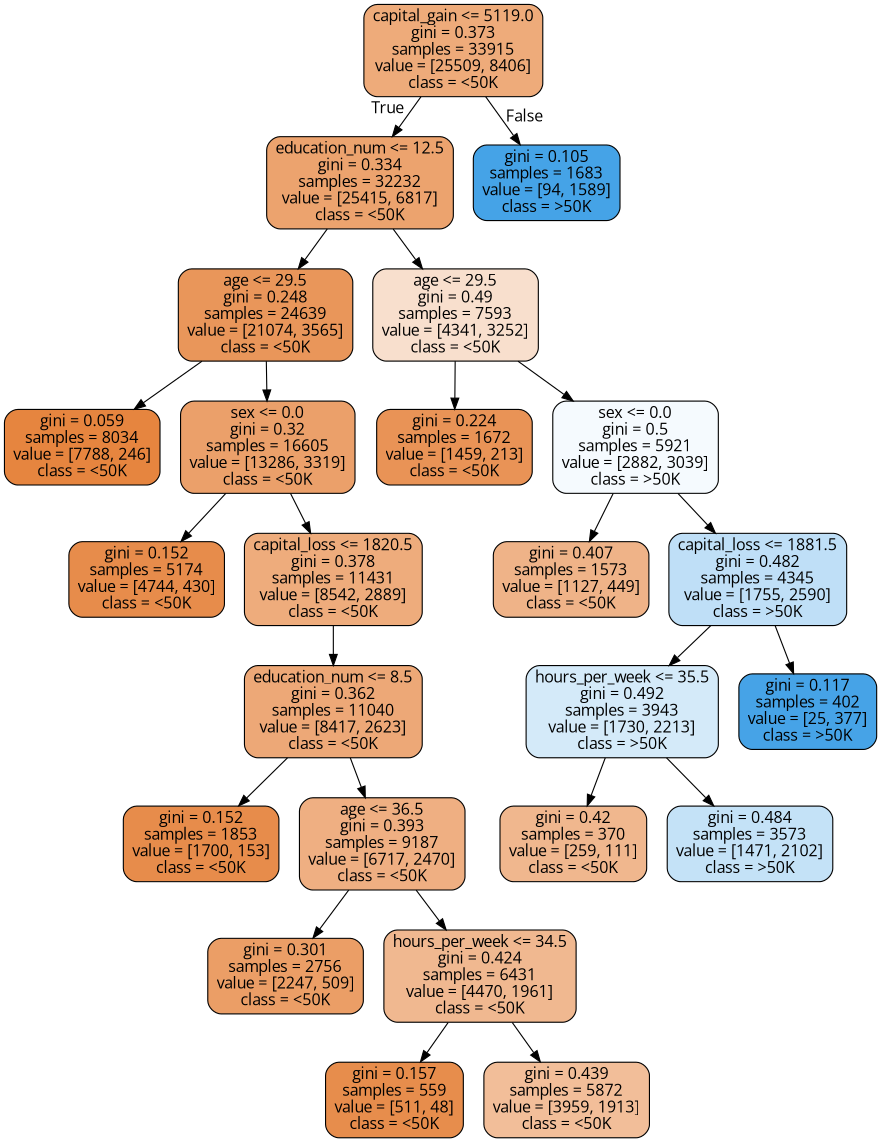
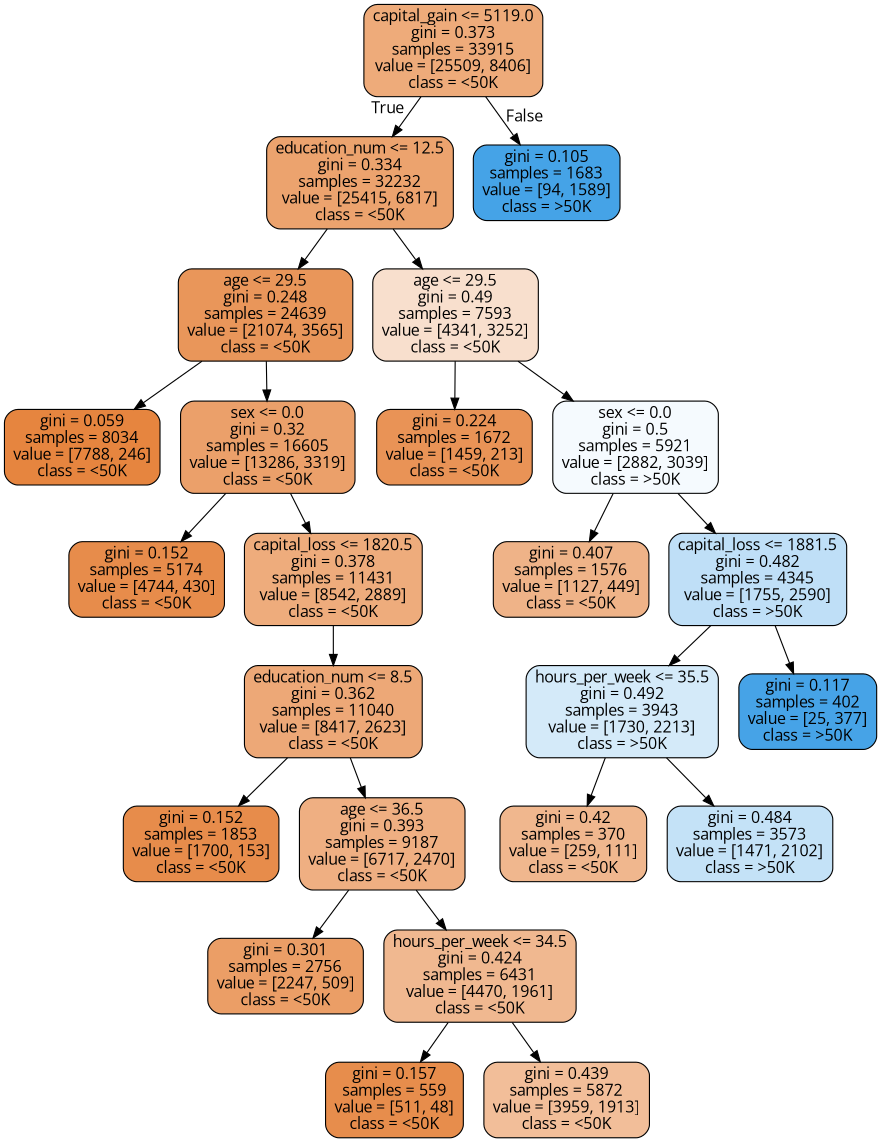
node "gini = 0.407 samples = 1573 value = [1127, 449] class = <50K": label "gini = 0.407 samples = 1573 value = [1127, 449] class = <50K" -> "gini = 0.407 samples = 1576 value = [1127, 449] class = <50K"
